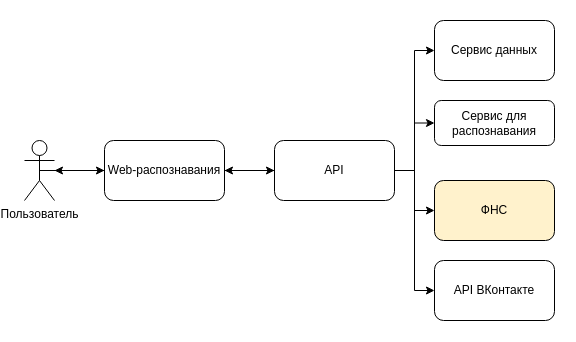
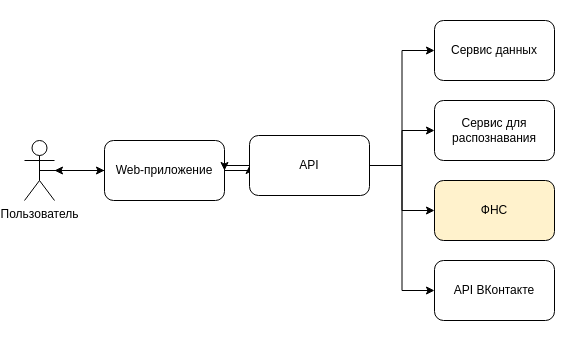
node "Сервис для распознавания": size 120x45 -> 120x60
node "Web-распознавания": label "Web-распознавания" -> "Web-приложение"
node "API": moved (335, 171) -> (310, 166)
